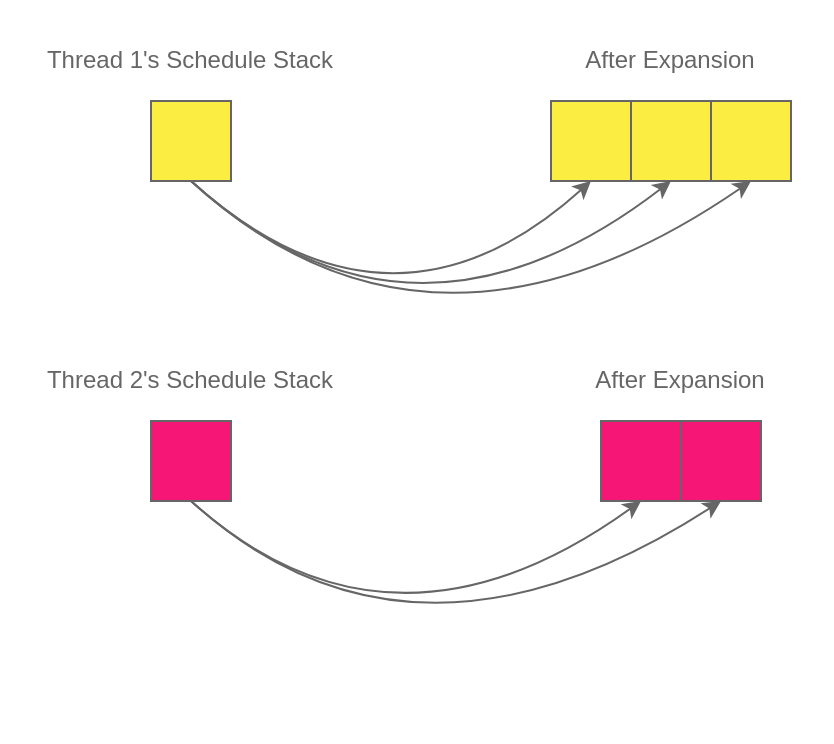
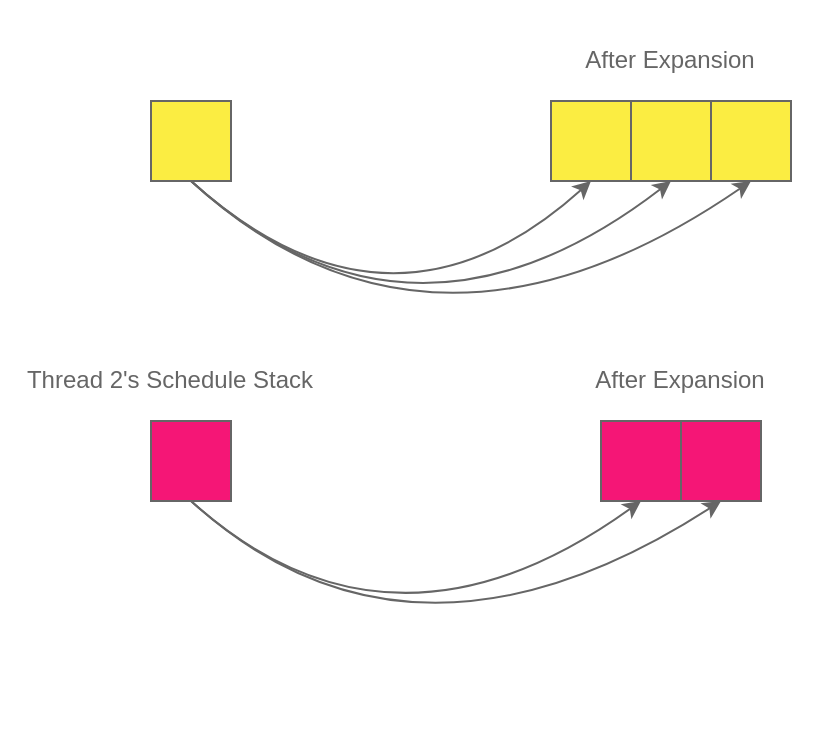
node "Thread 1's Schedule Stack": removed
node "Thread 2's Schedule Stack": moved (191, 381) -> (171, 381)
